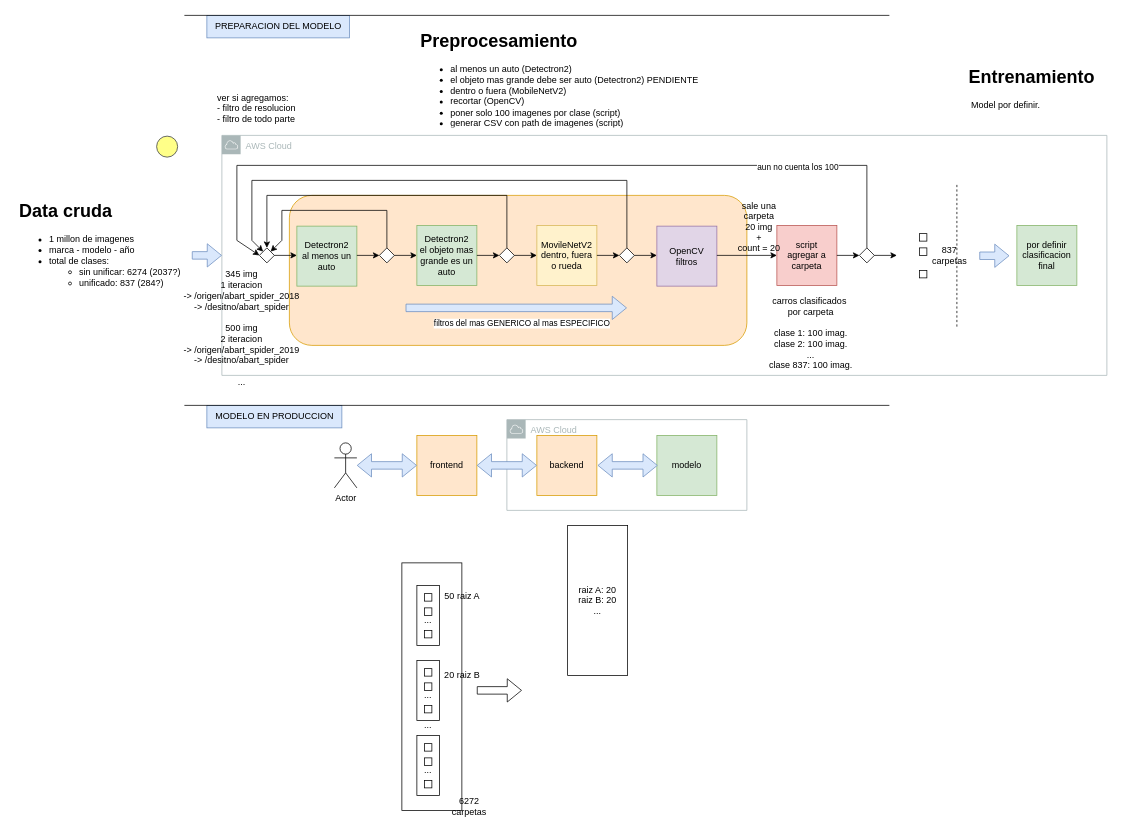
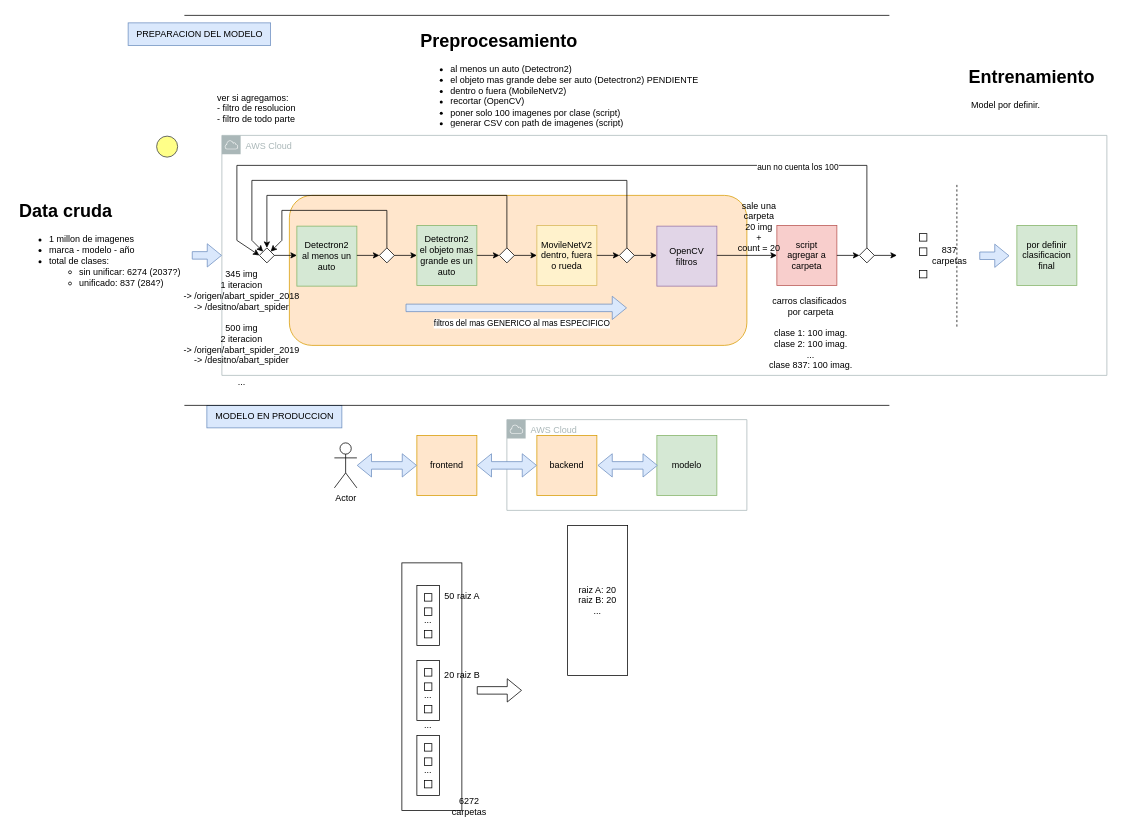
node "PREPARACION DEL MODELO": moved (278, 27) -> (199, 34)
